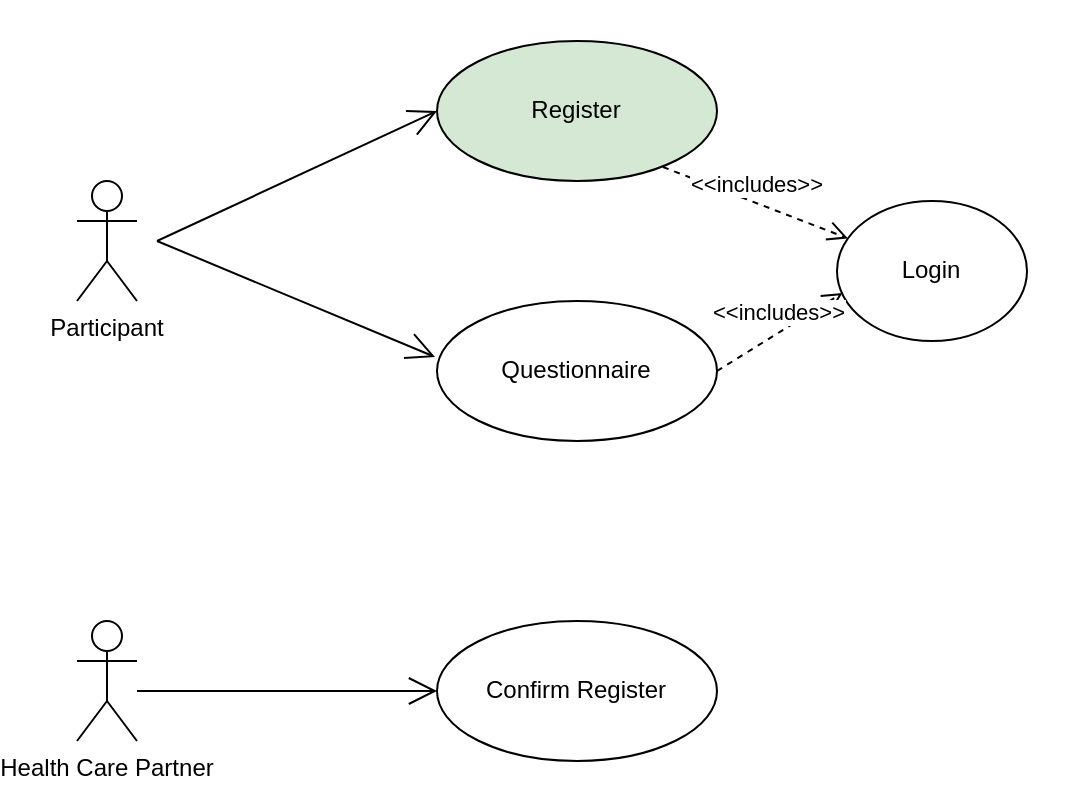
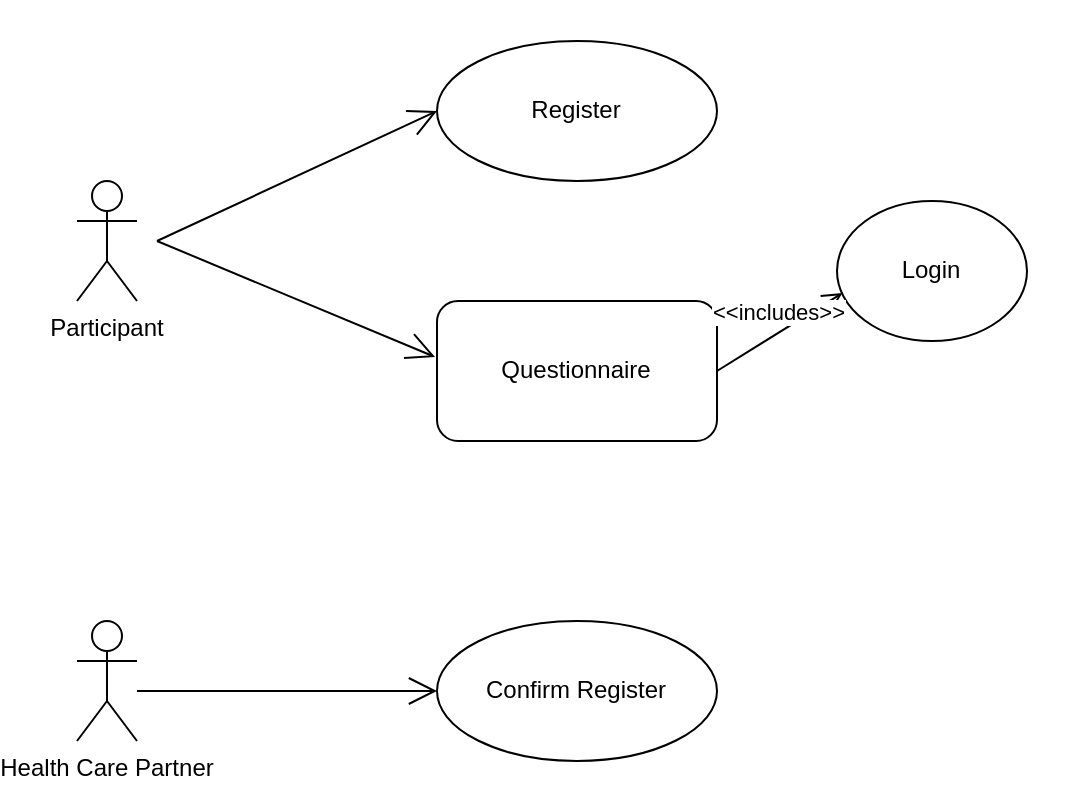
node "Register": fillcolor #d5e8d4 -> #ffffff
edge "Register" -> "Login": removed, label "<<includes>>"
edge "Questionnaire" -> "Login": style dashed -> solid
node "Questionnaire": shape ellipse -> rounded rectangle
